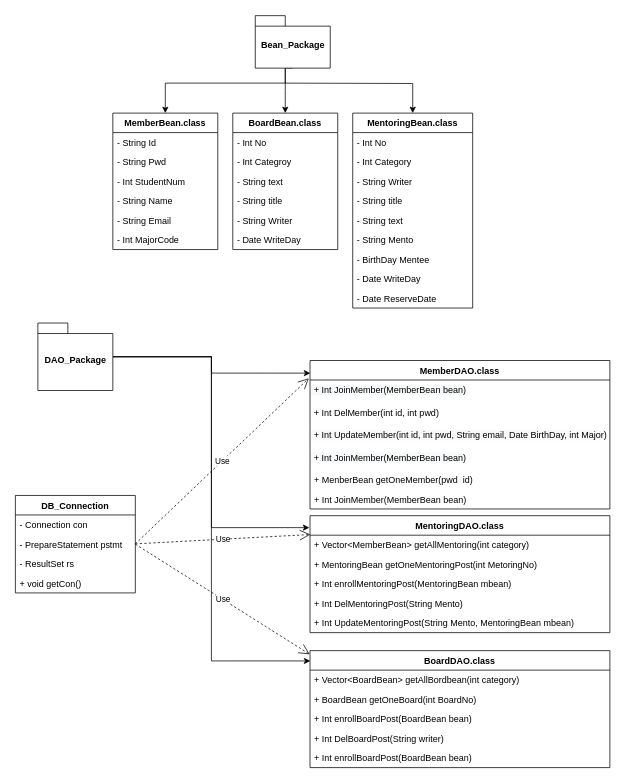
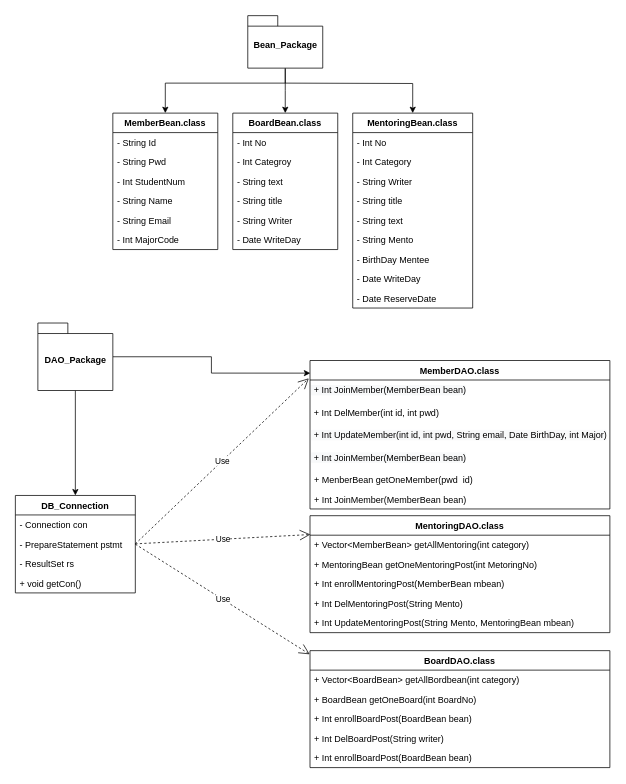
node "Bean_Package": moved (293, 42) -> (285, 42)
edge "DAO_Package" -> "DB_Connection": added
edge "DAO_Package" -> "MentoringDAO.class": removed
node "+ Int enrollMentoringPost(MentoringBean mbean)": label "+ Int enrollMentoringPost(MentoringBean mbean)" -> "+ Int enrollMentoringPost(MemberBean mbean)"
edge "DAO_Package" -> "BoardDAO.class": removed
